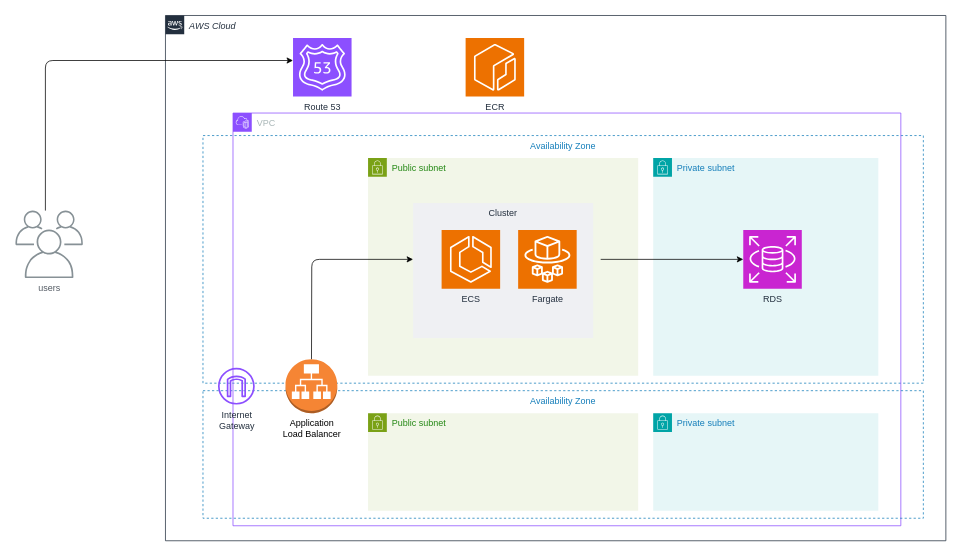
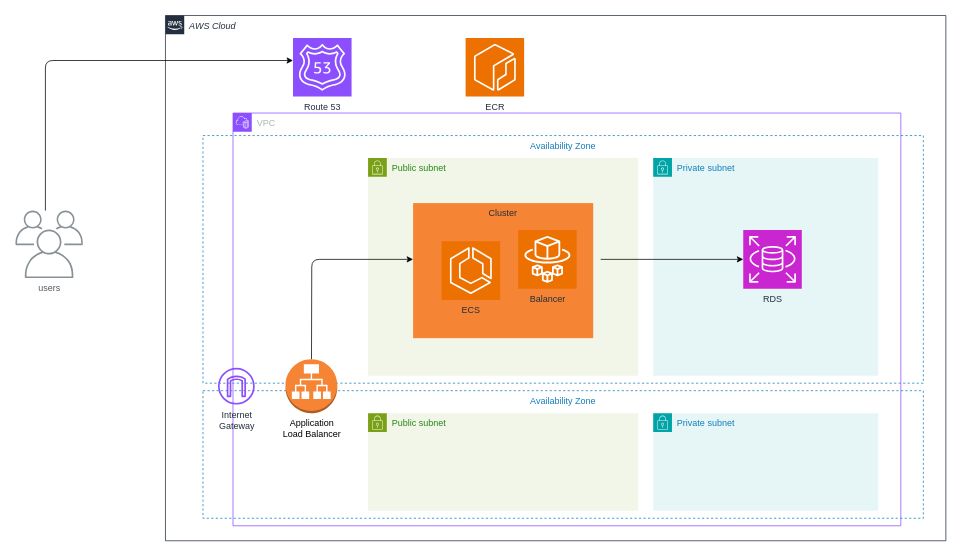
node "ECS": moved (471, 259) -> (471, 270)
node "Cluster": fillcolor #eff0f3 -> #f58534
node "Fargate": label "Fargate" -> "Balancer"
